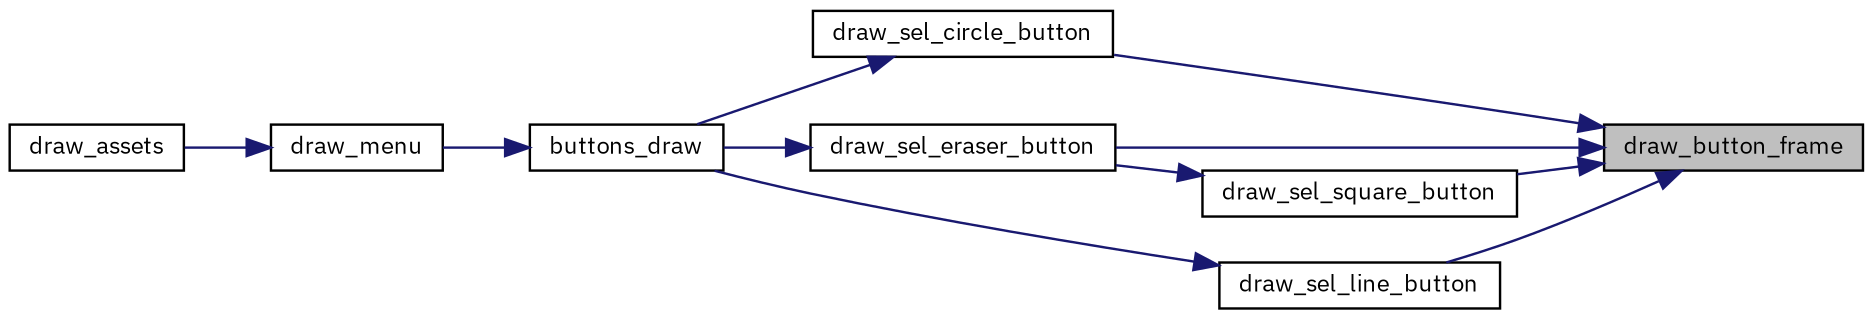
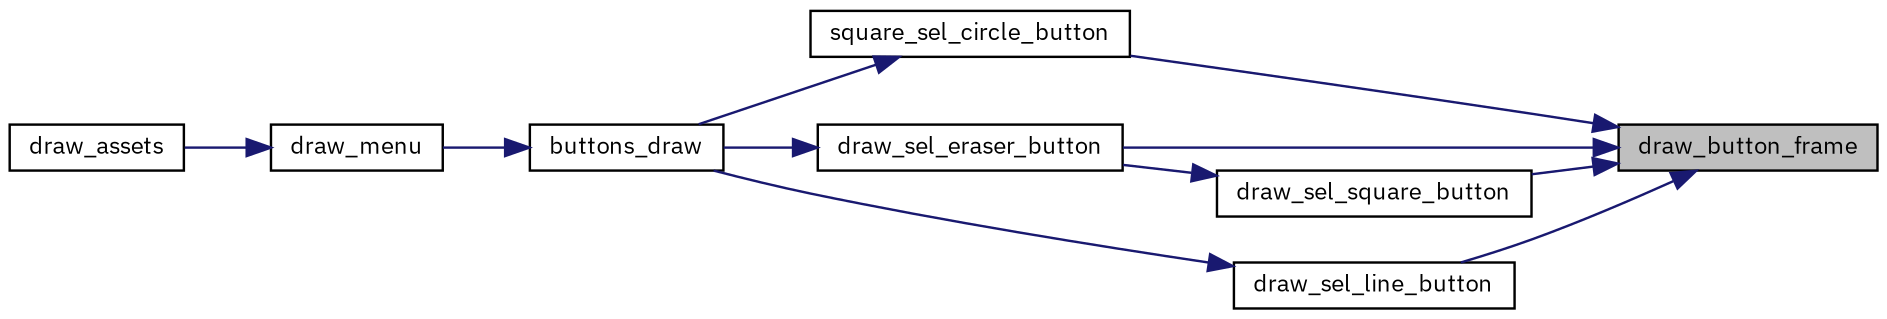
node "draw_sel_circle_button": label "draw_sel_circle_button" -> "square_sel_circle_button"
